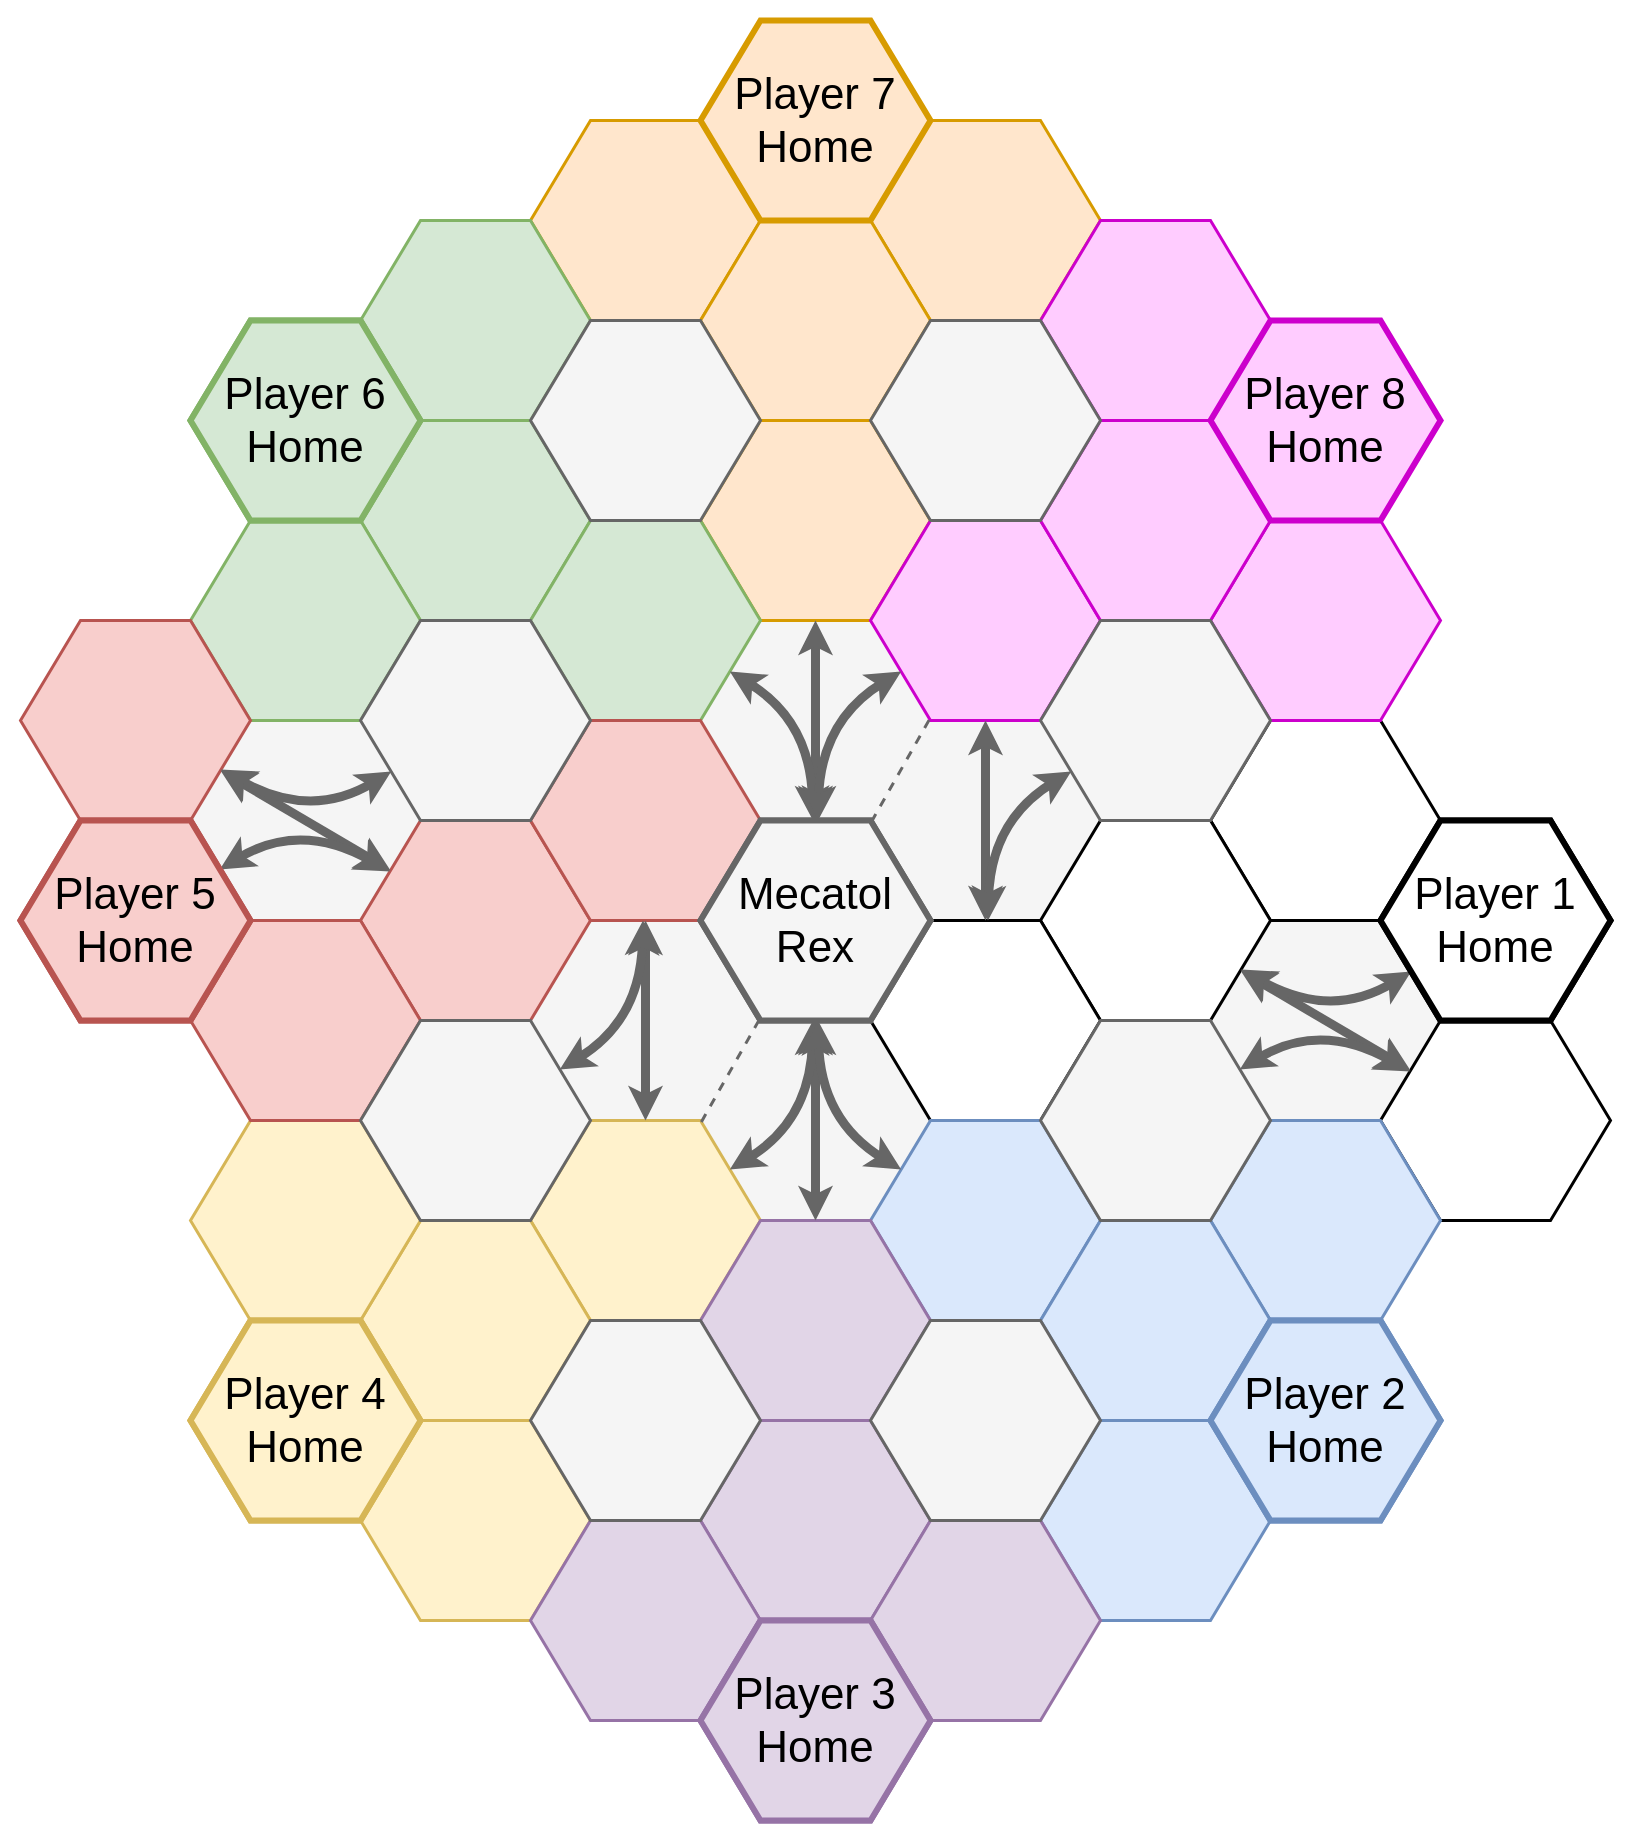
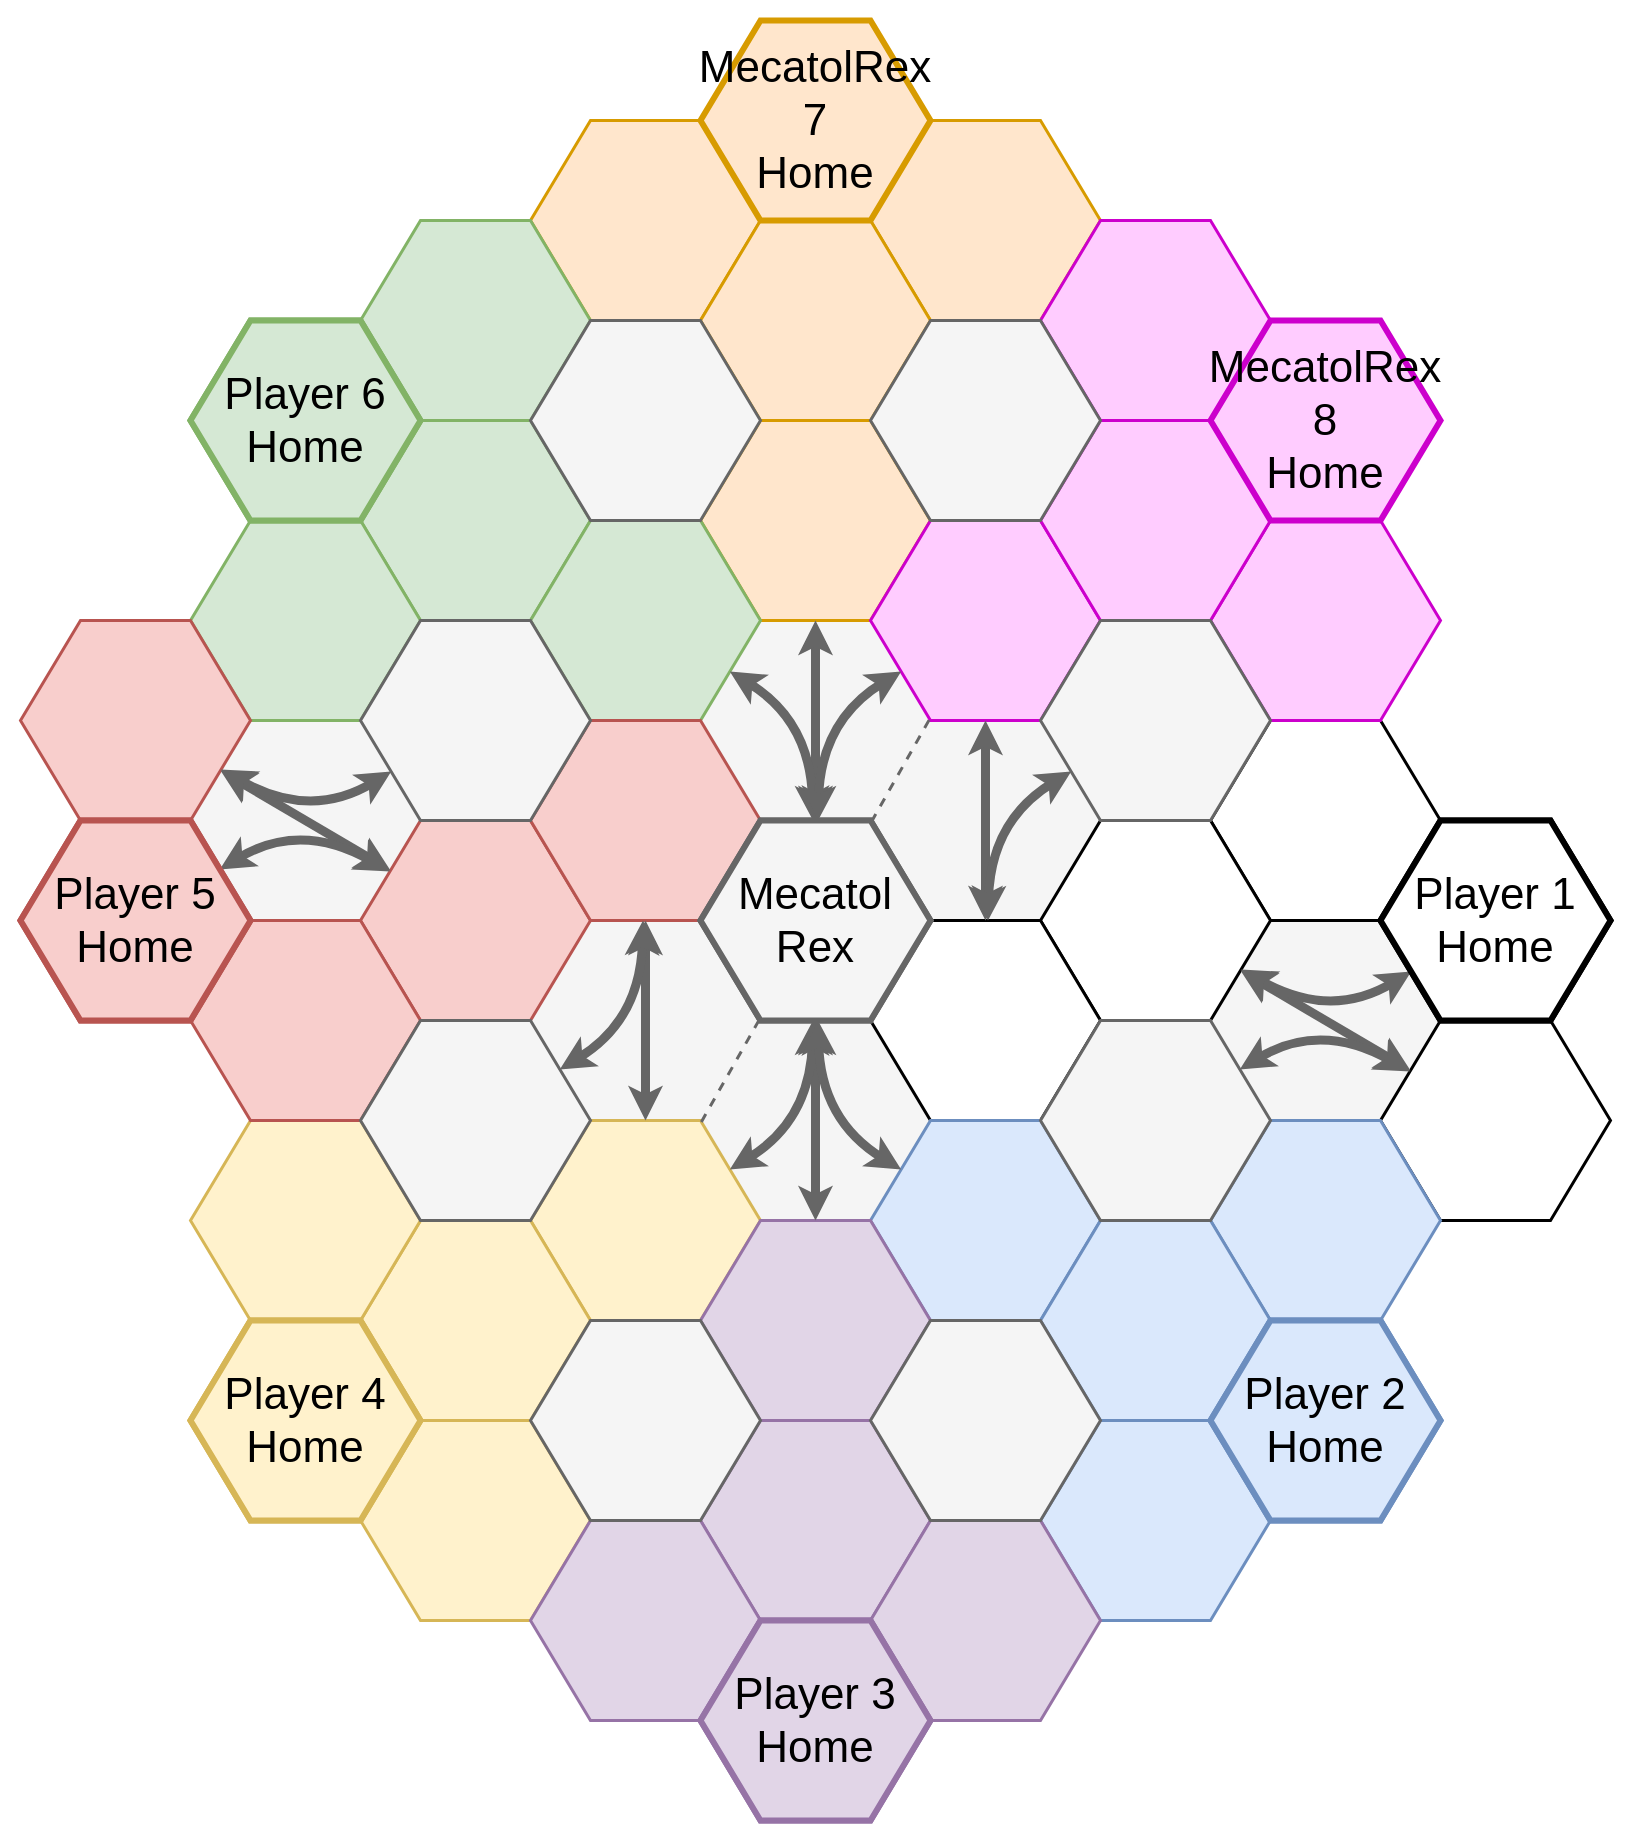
node "Player 7Home": label "Player 7Home" -> "MecatolRex 7Home"
node "Player 8Home": label "Player 8Home" -> "MecatolRex 8Home"
